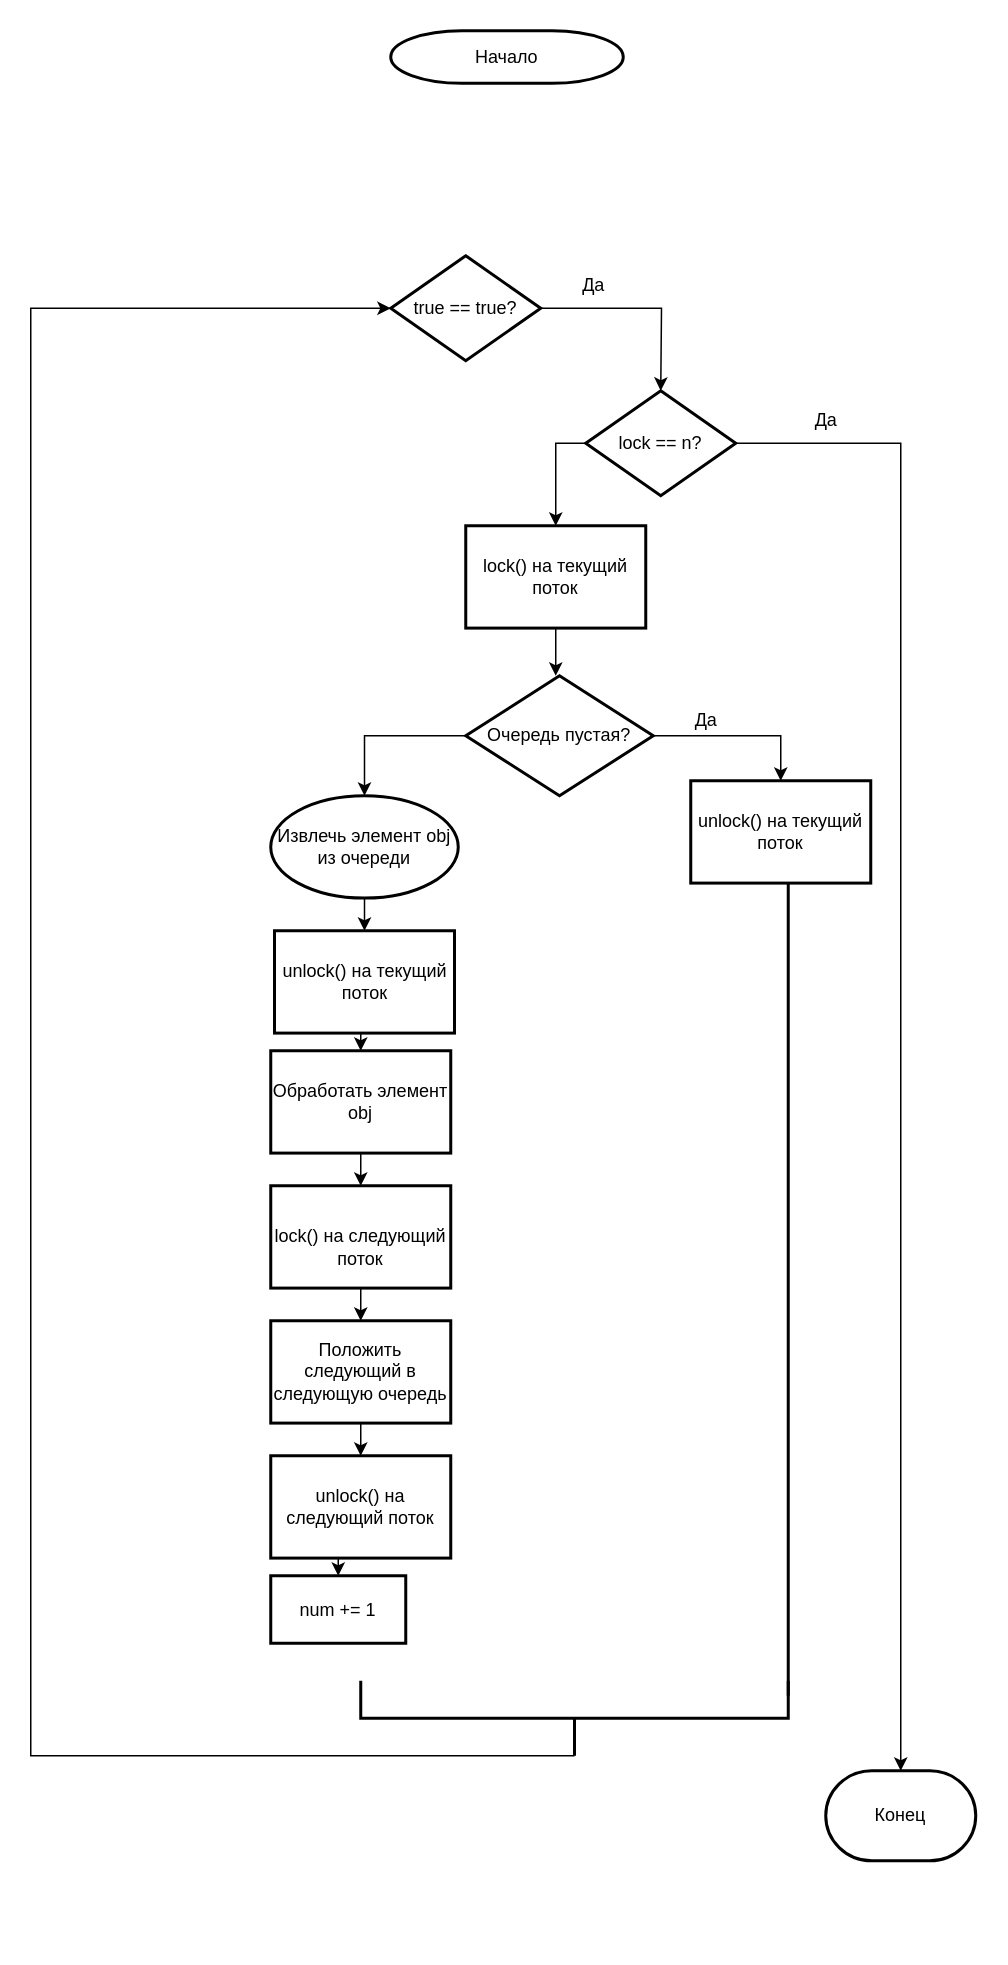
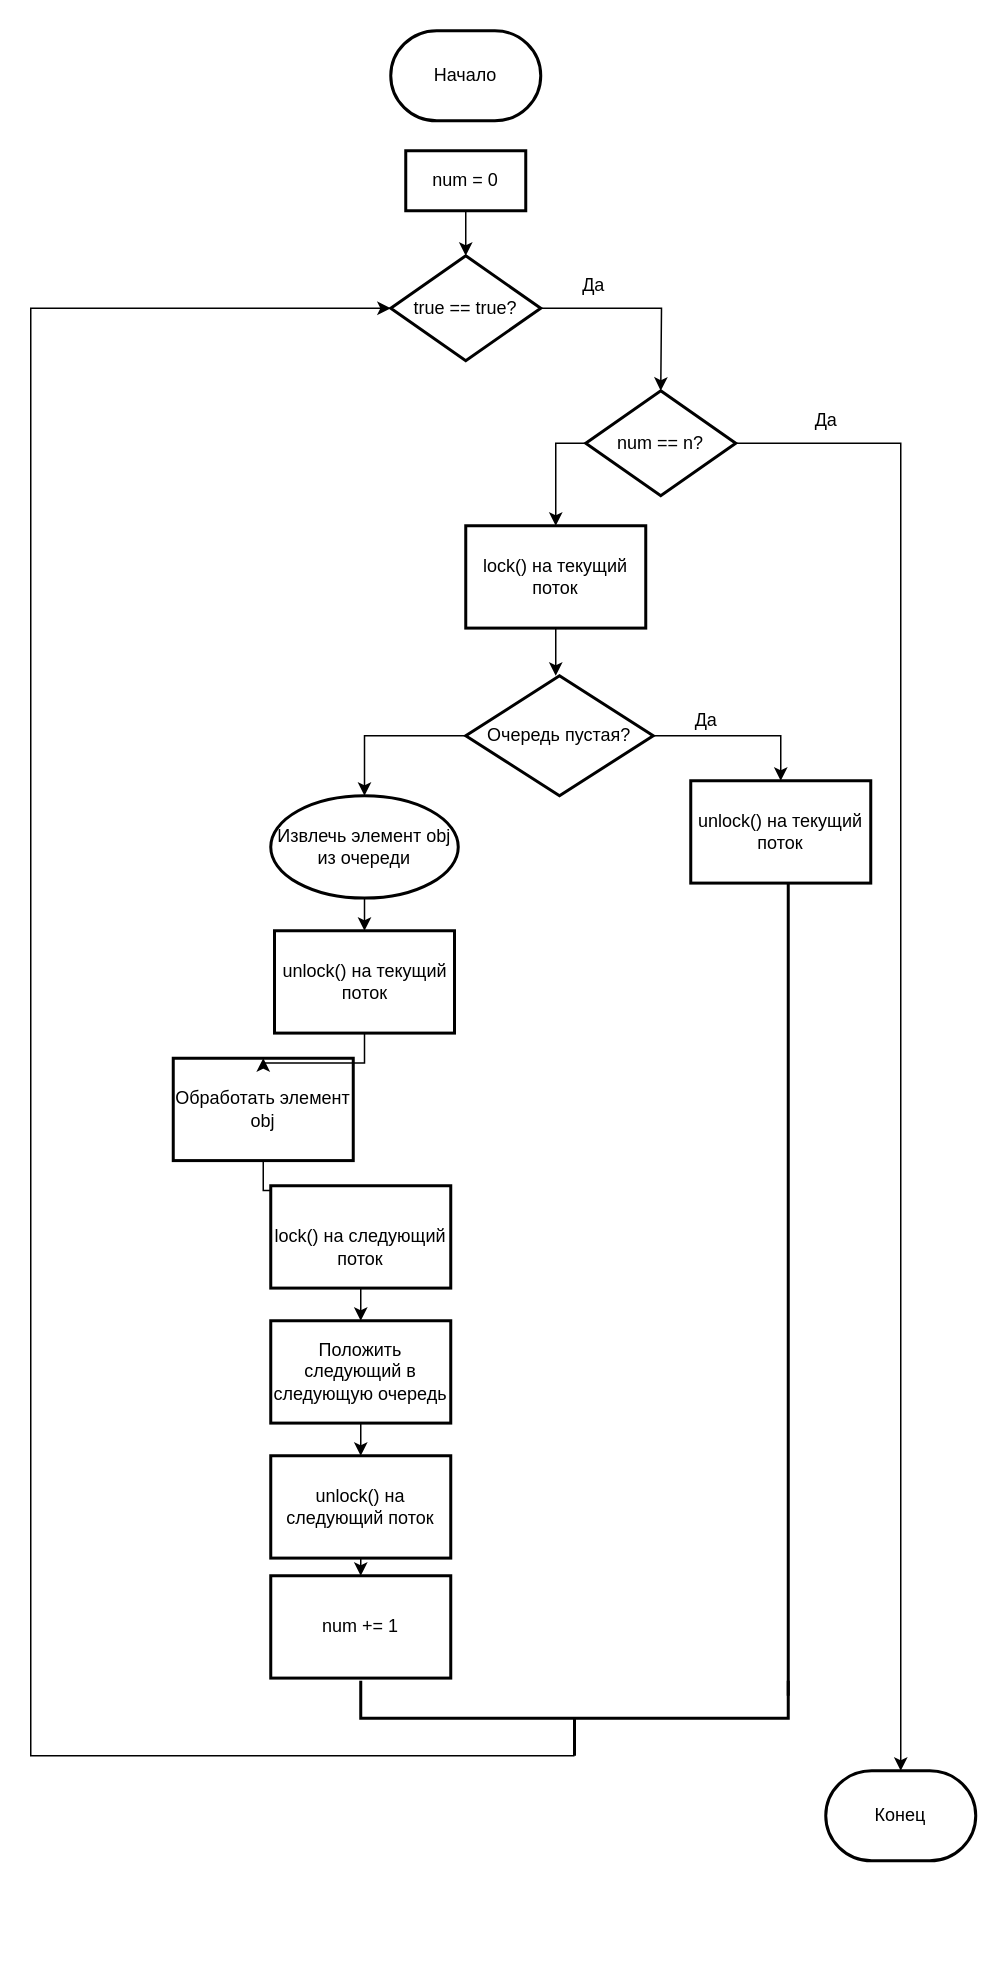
node "Начало": size 233x53 -> 150x90
node "num = 0": added
edge "num = 0" -> "true == true?": added
node "lock == n?": label "lock == n?" -> "num == n?"
node "Обработать элемент obj": moved (361, 1102) -> (263, 1109)
node "num += 1": size 135x68 -> 180x102
